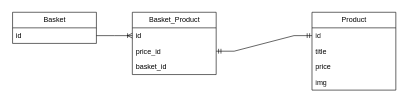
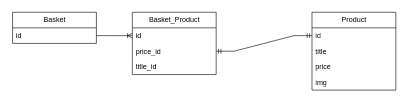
node "basket_id": label "basket_id" -> "title_id"
